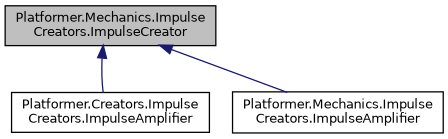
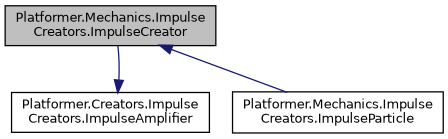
edge "Platformer.Creators.Impulse Creators.ImpulseAmplifier" -> "Platformer.Mechanics.Impulse Creators.ImpulseCreator": reversed
node "Platformer.Mechanics.Impulse Creators.ImpulseAmplifier": label "Platformer.Mechanics.Impulse Creators.ImpulseAmplifier" -> "Platformer.Mechanics.Impulse Creators.ImpulseParticle"
